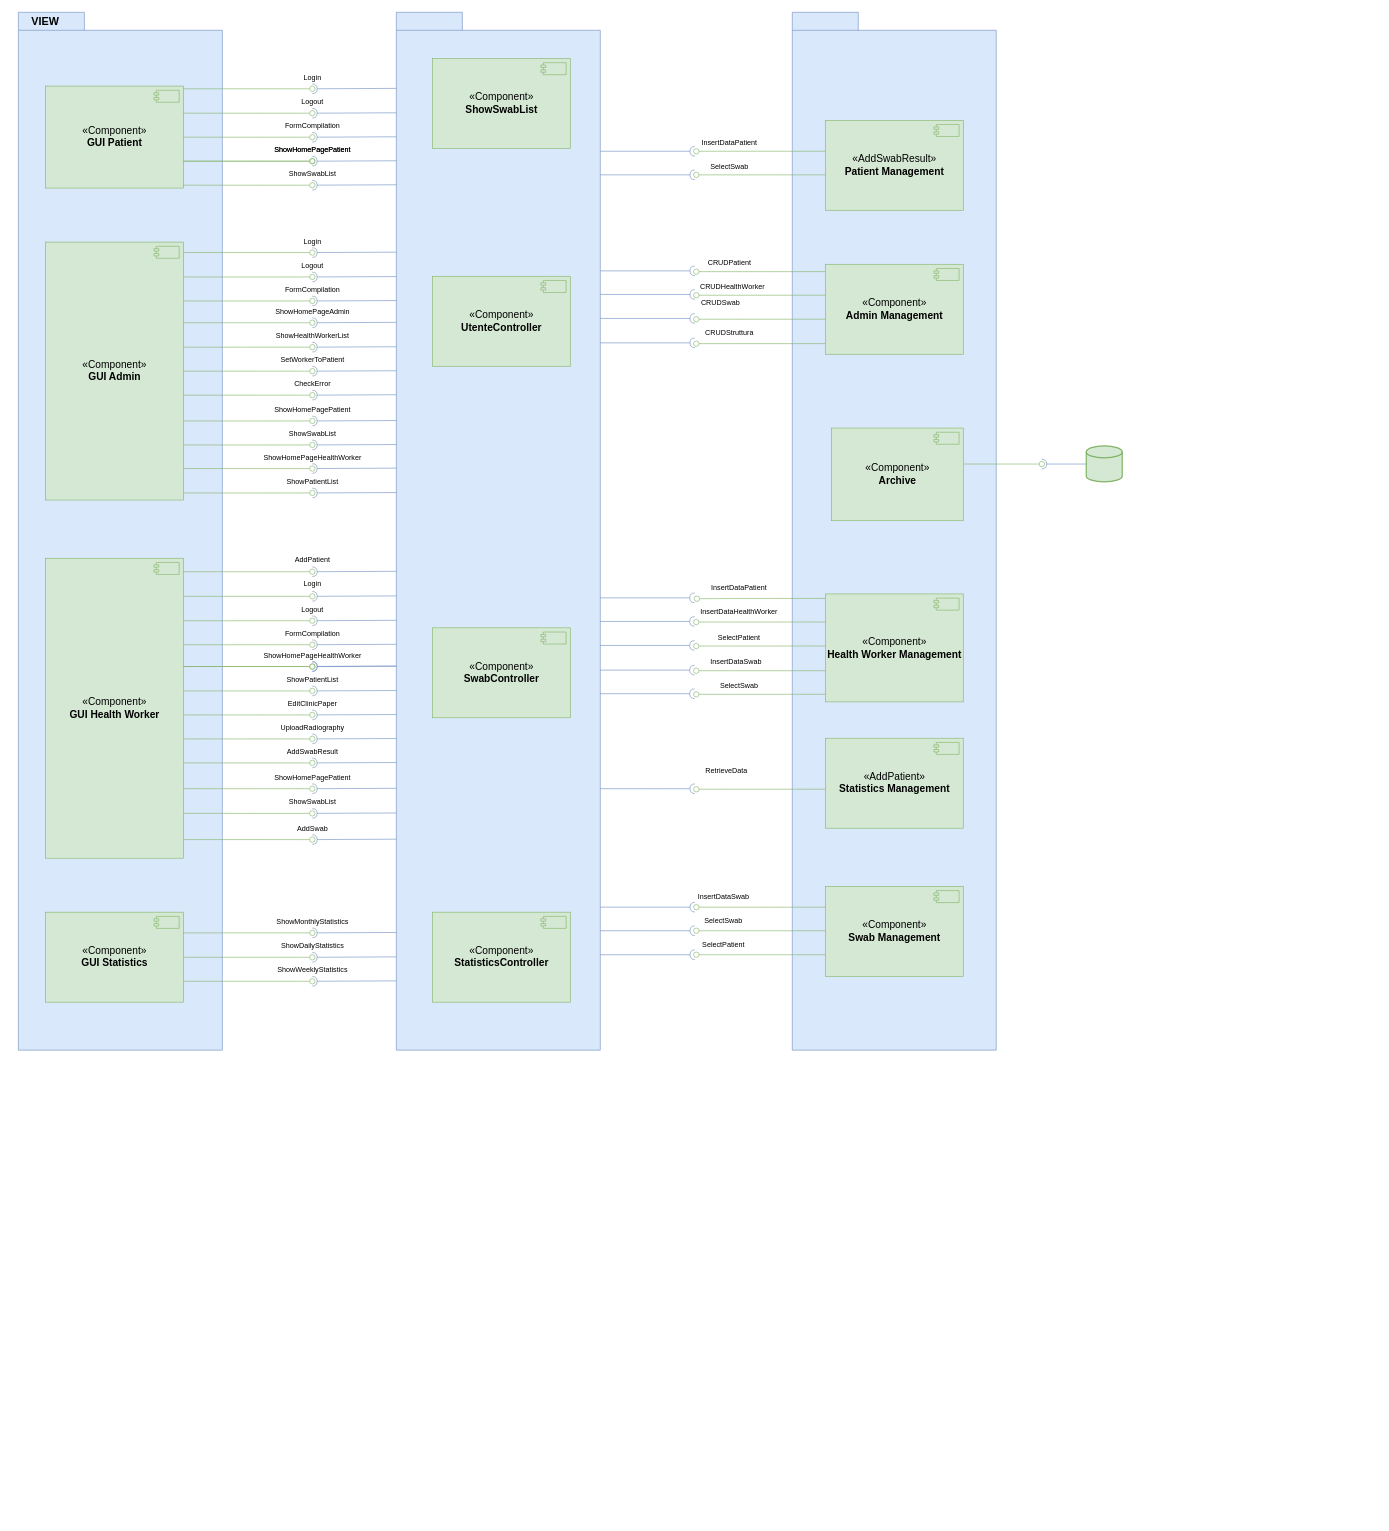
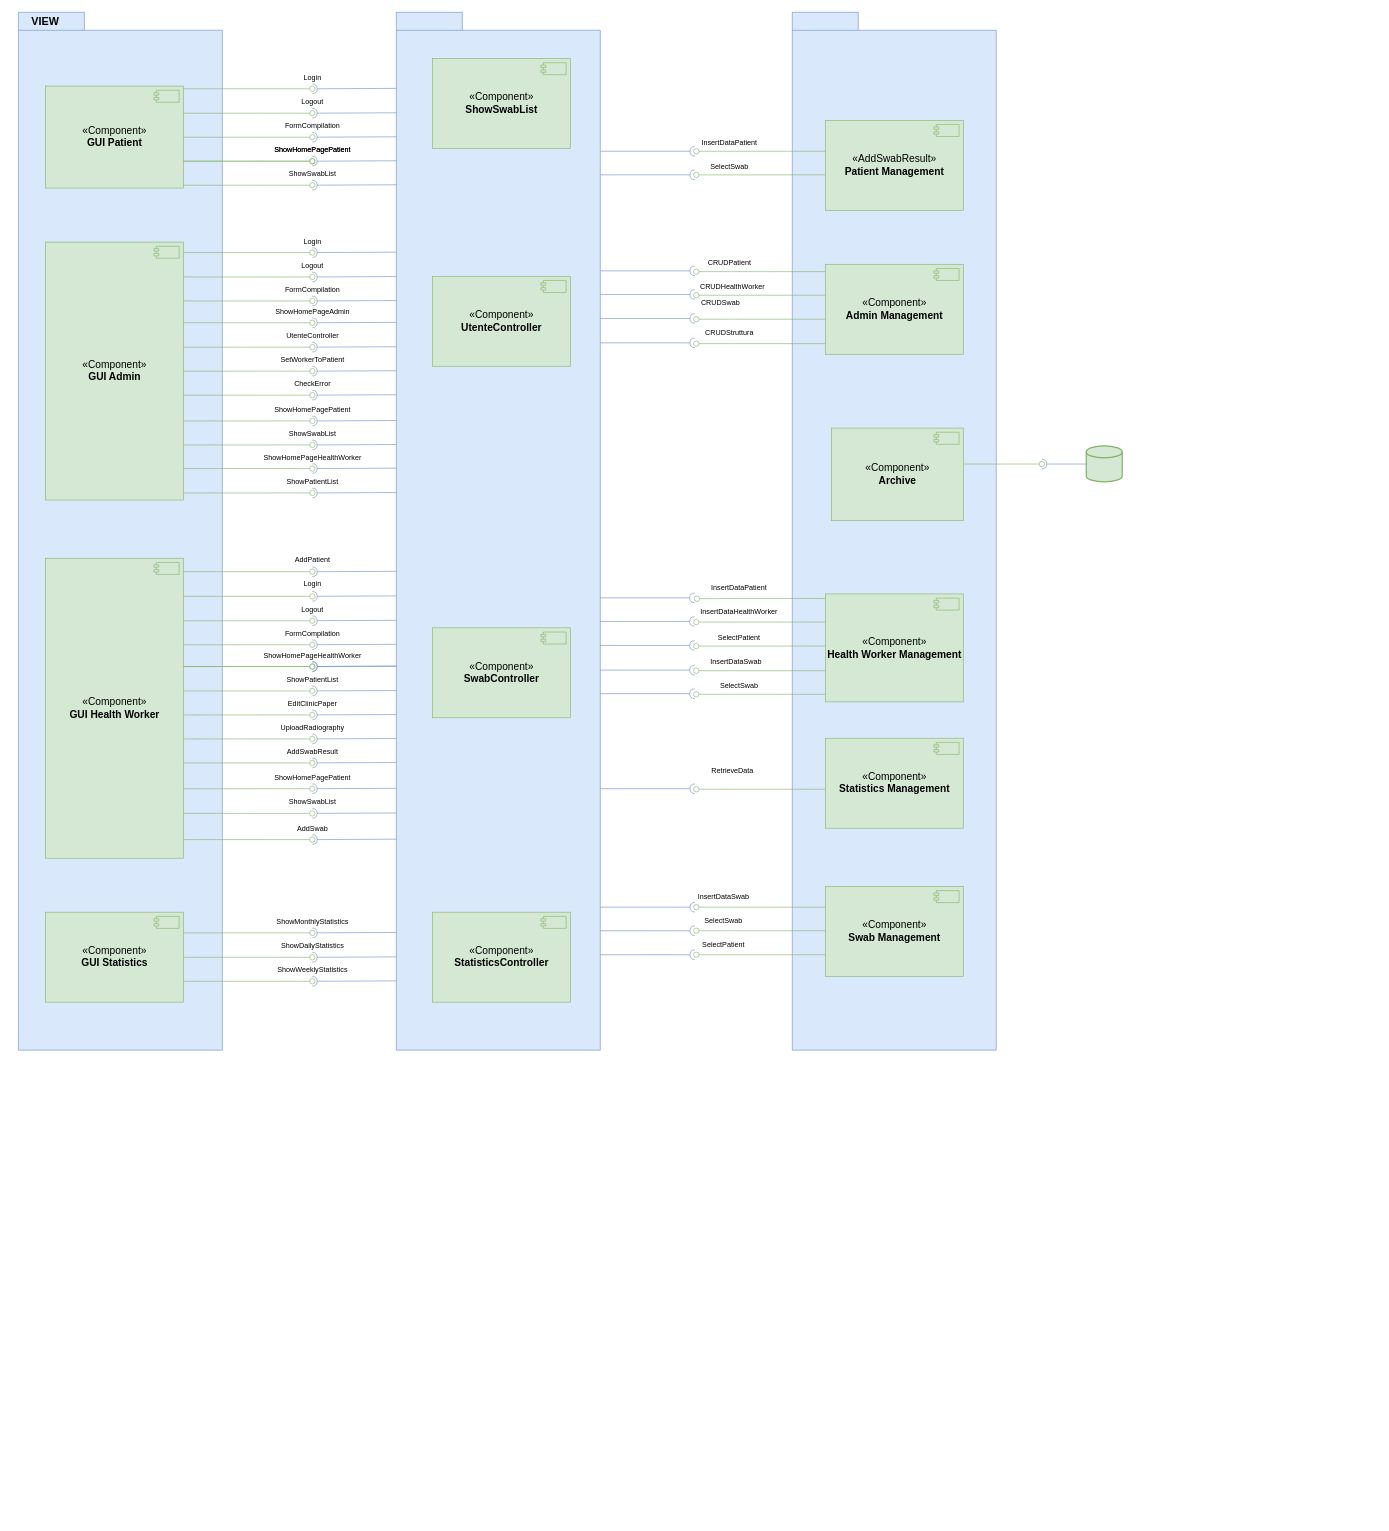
node "ShowHealthWorkerList": label "ShowHealthWorkerList" -> "UtenteController"
node "RetrieveData": moved (726, 771) -> (732, 771)
node "«AddPatient» Statistics Management": label "«AddPatient» Statistics Management" -> "«Component» Statistics Management"
